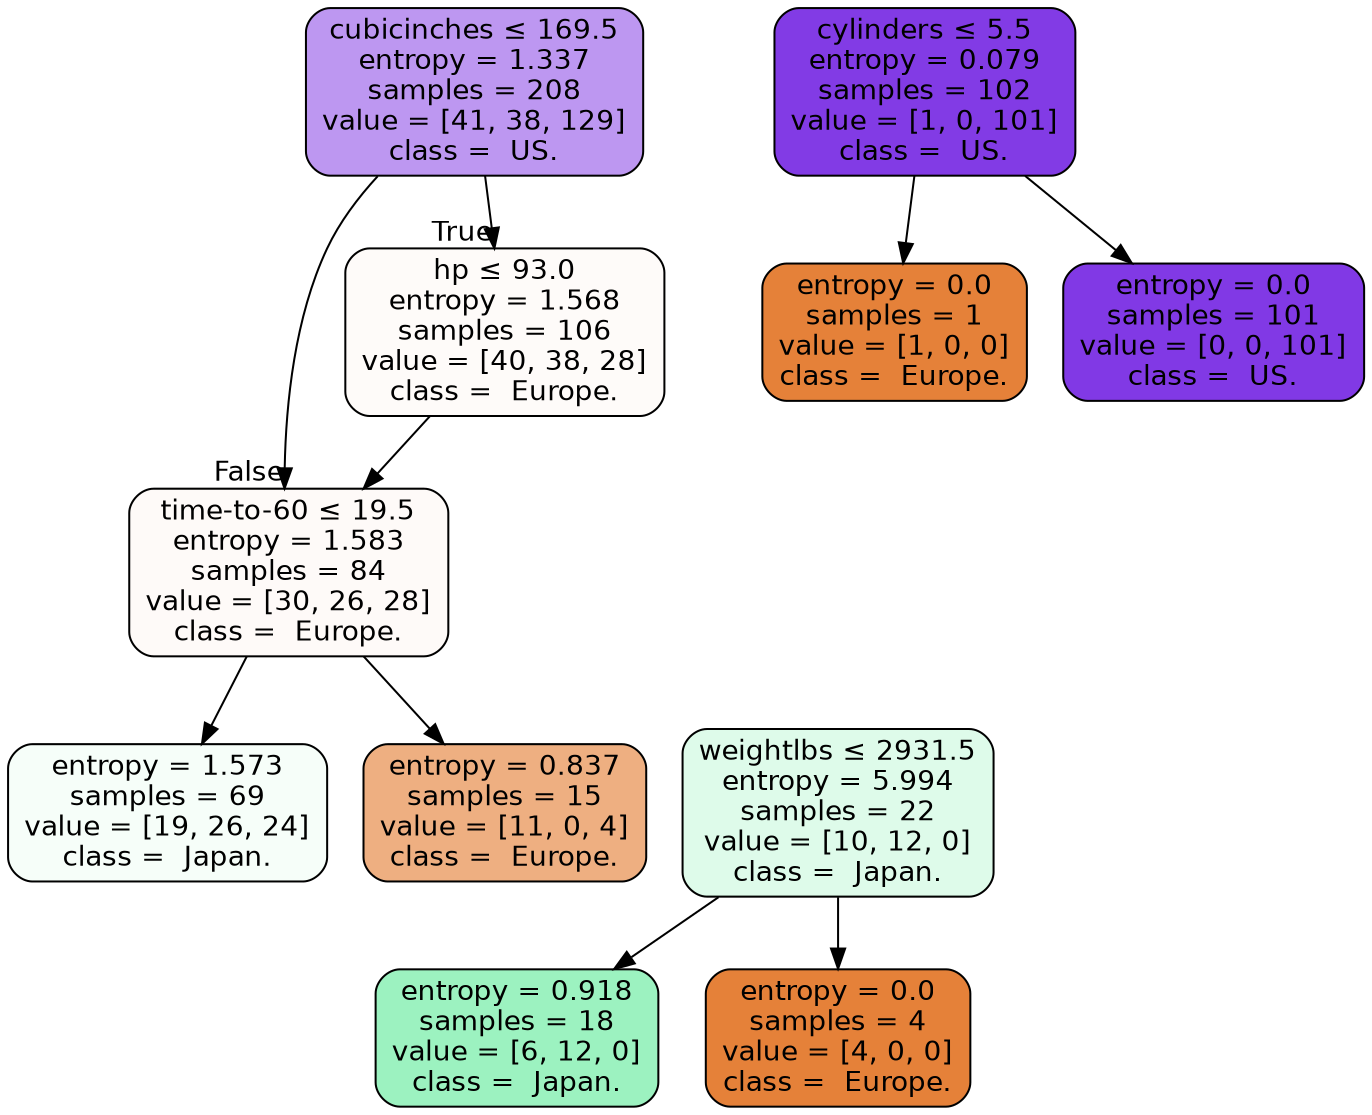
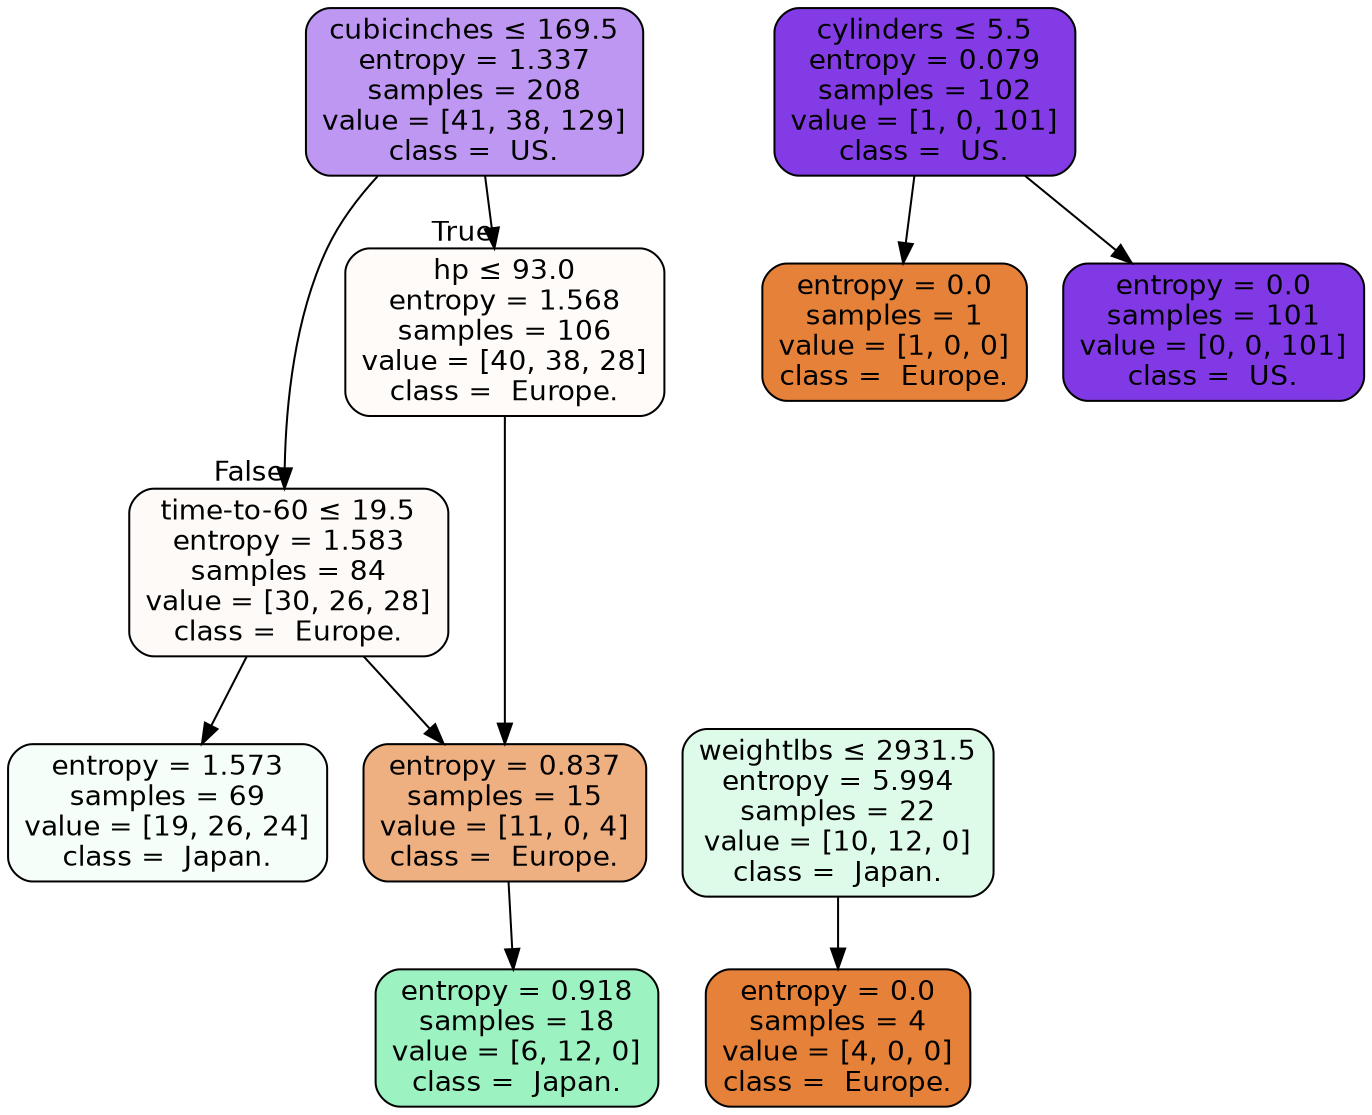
edge "hp ≤ 93.0" -> "time-to-60 ≤ 19.5": now "hp ≤ 93.0" -> "entropy = 0.837"
edge "weightlbs ≤ 2931.5" -> "entropy = 0.918": now "entropy = 0.837" -> "entropy = 0.918"
